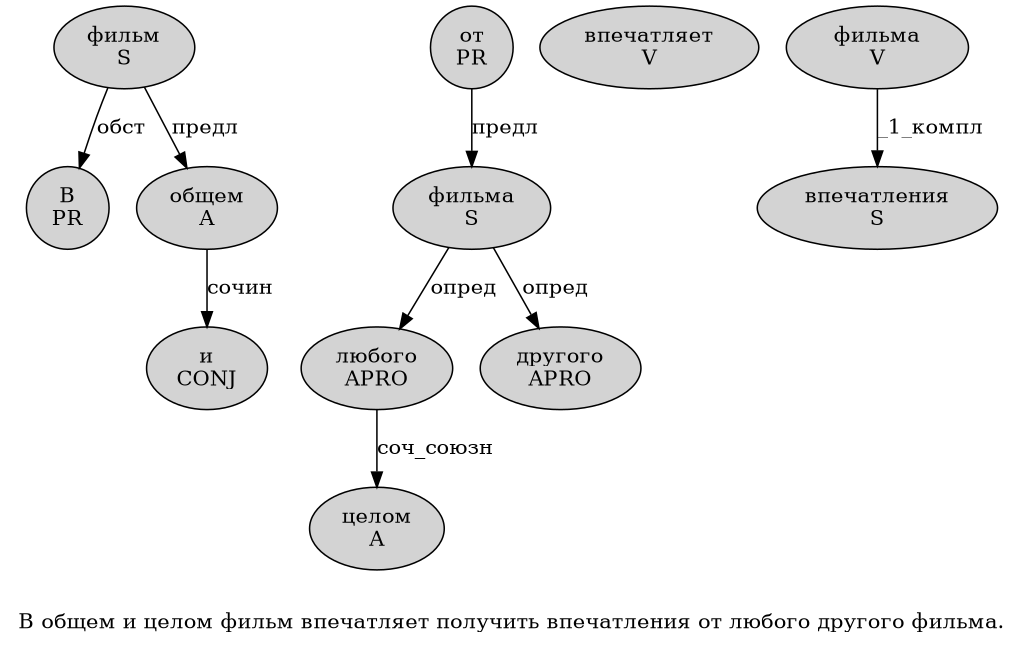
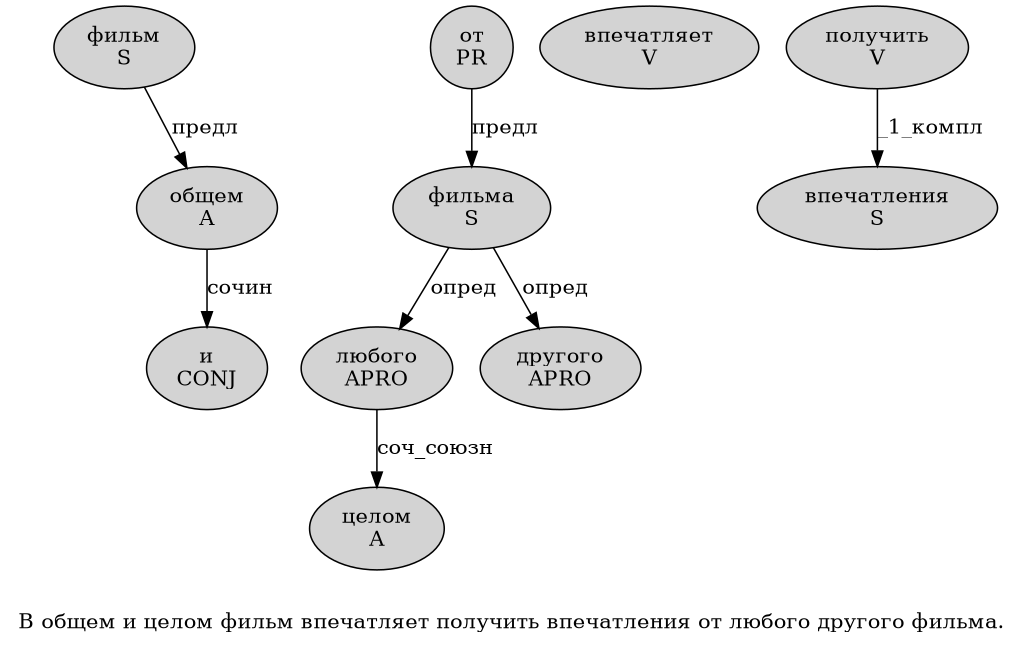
node "фильма V": label "фильма V" -> "получить V"
node "В PR": removed
